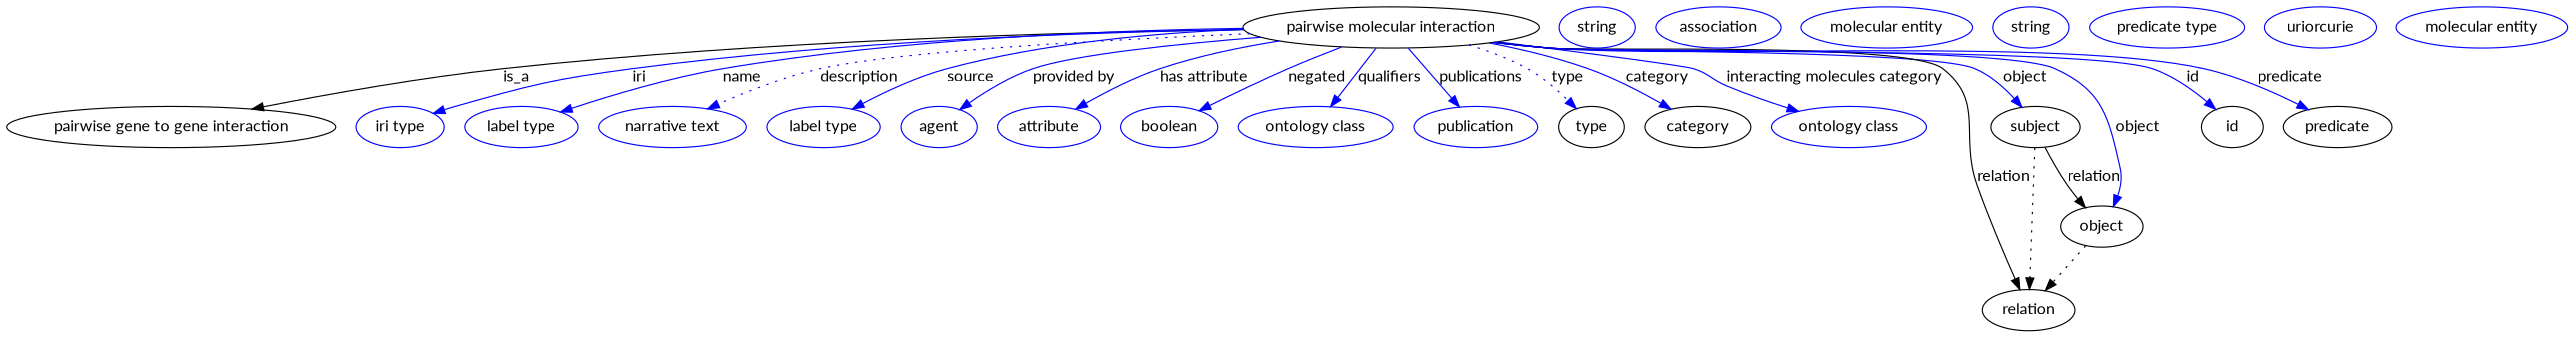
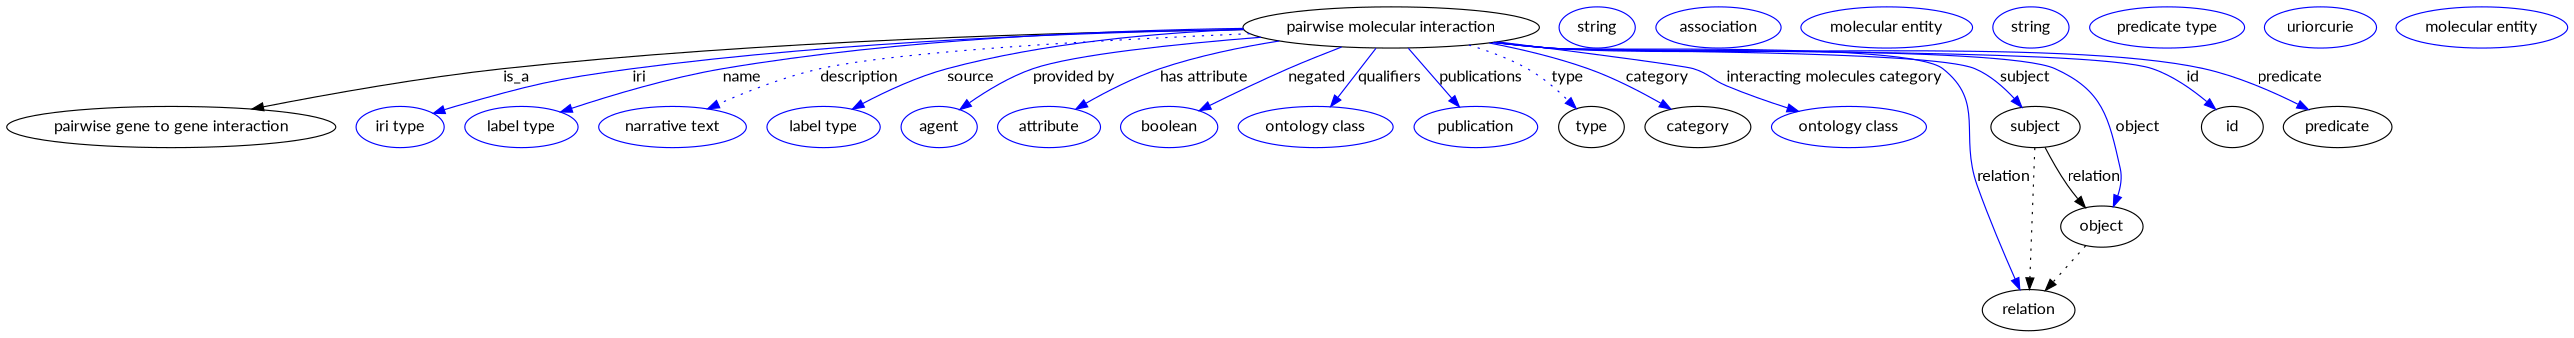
edge "pairwise molecular interaction" -> "relation": color black -> blue
edge "pairwise molecular interaction" -> "subject": label "object" -> "subject"
